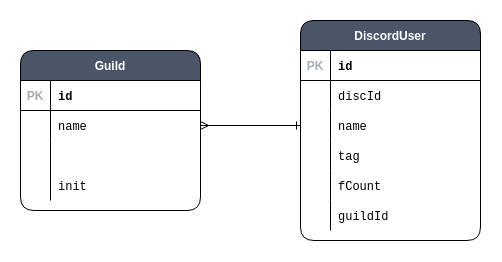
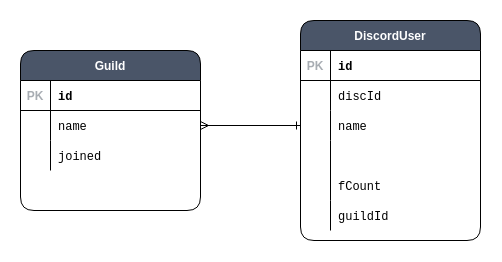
node "joined": added
node "tag": removed
node "init": removed
